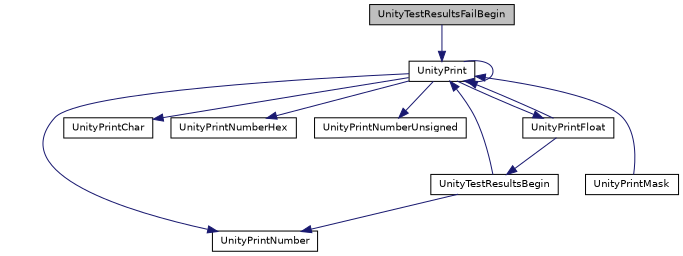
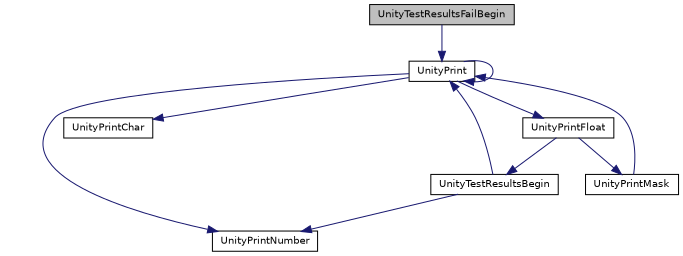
edge "UnityPrintFloat" -> "UnityPrint": now "UnityPrintFloat" -> "UnityPrintMask"
node "UnityPrintNumberHex": removed
node "UnityPrintNumberUnsigned": removed
